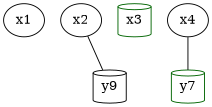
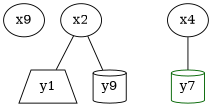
node "x1": label "x1" -> "x9"
node "x3": removed
node "y1": added
